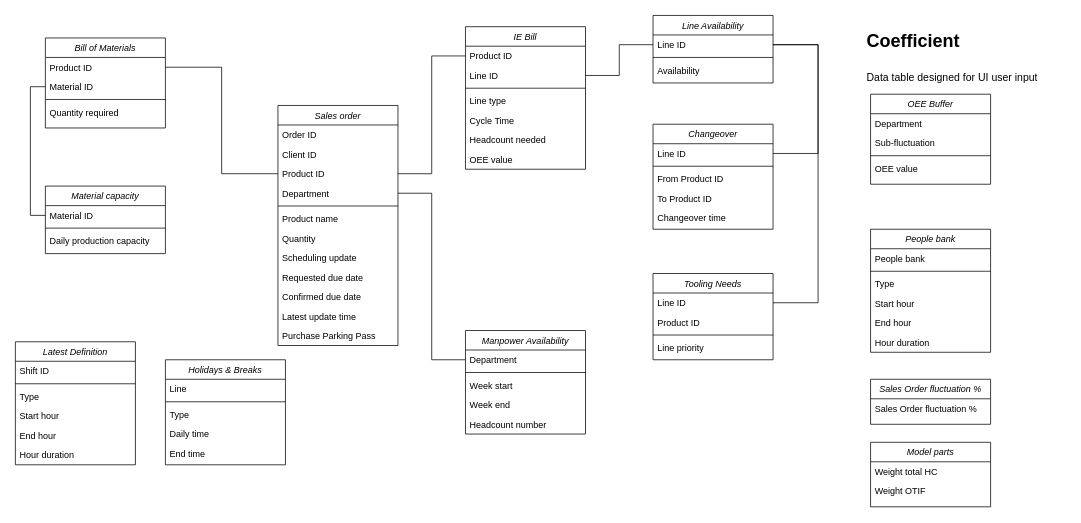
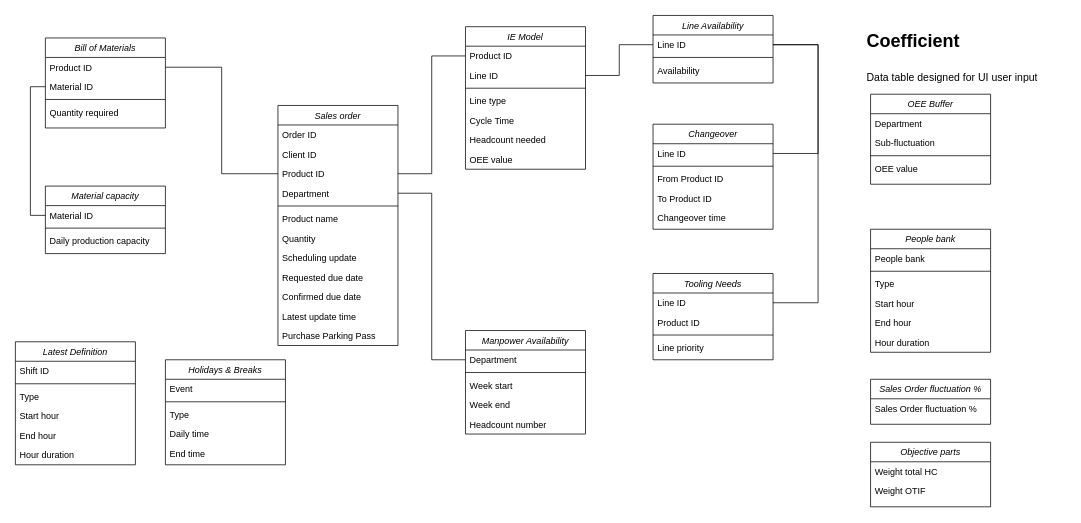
node "IE Bill": label "IE Bill" -> "IE Model"
node "Line": label "Line" -> "Event"
node "Model parts": label "Model parts" -> "Objective parts"
